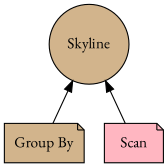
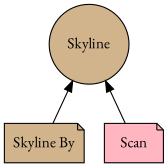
node "Group By": label "Group By" -> "Skyline By"
